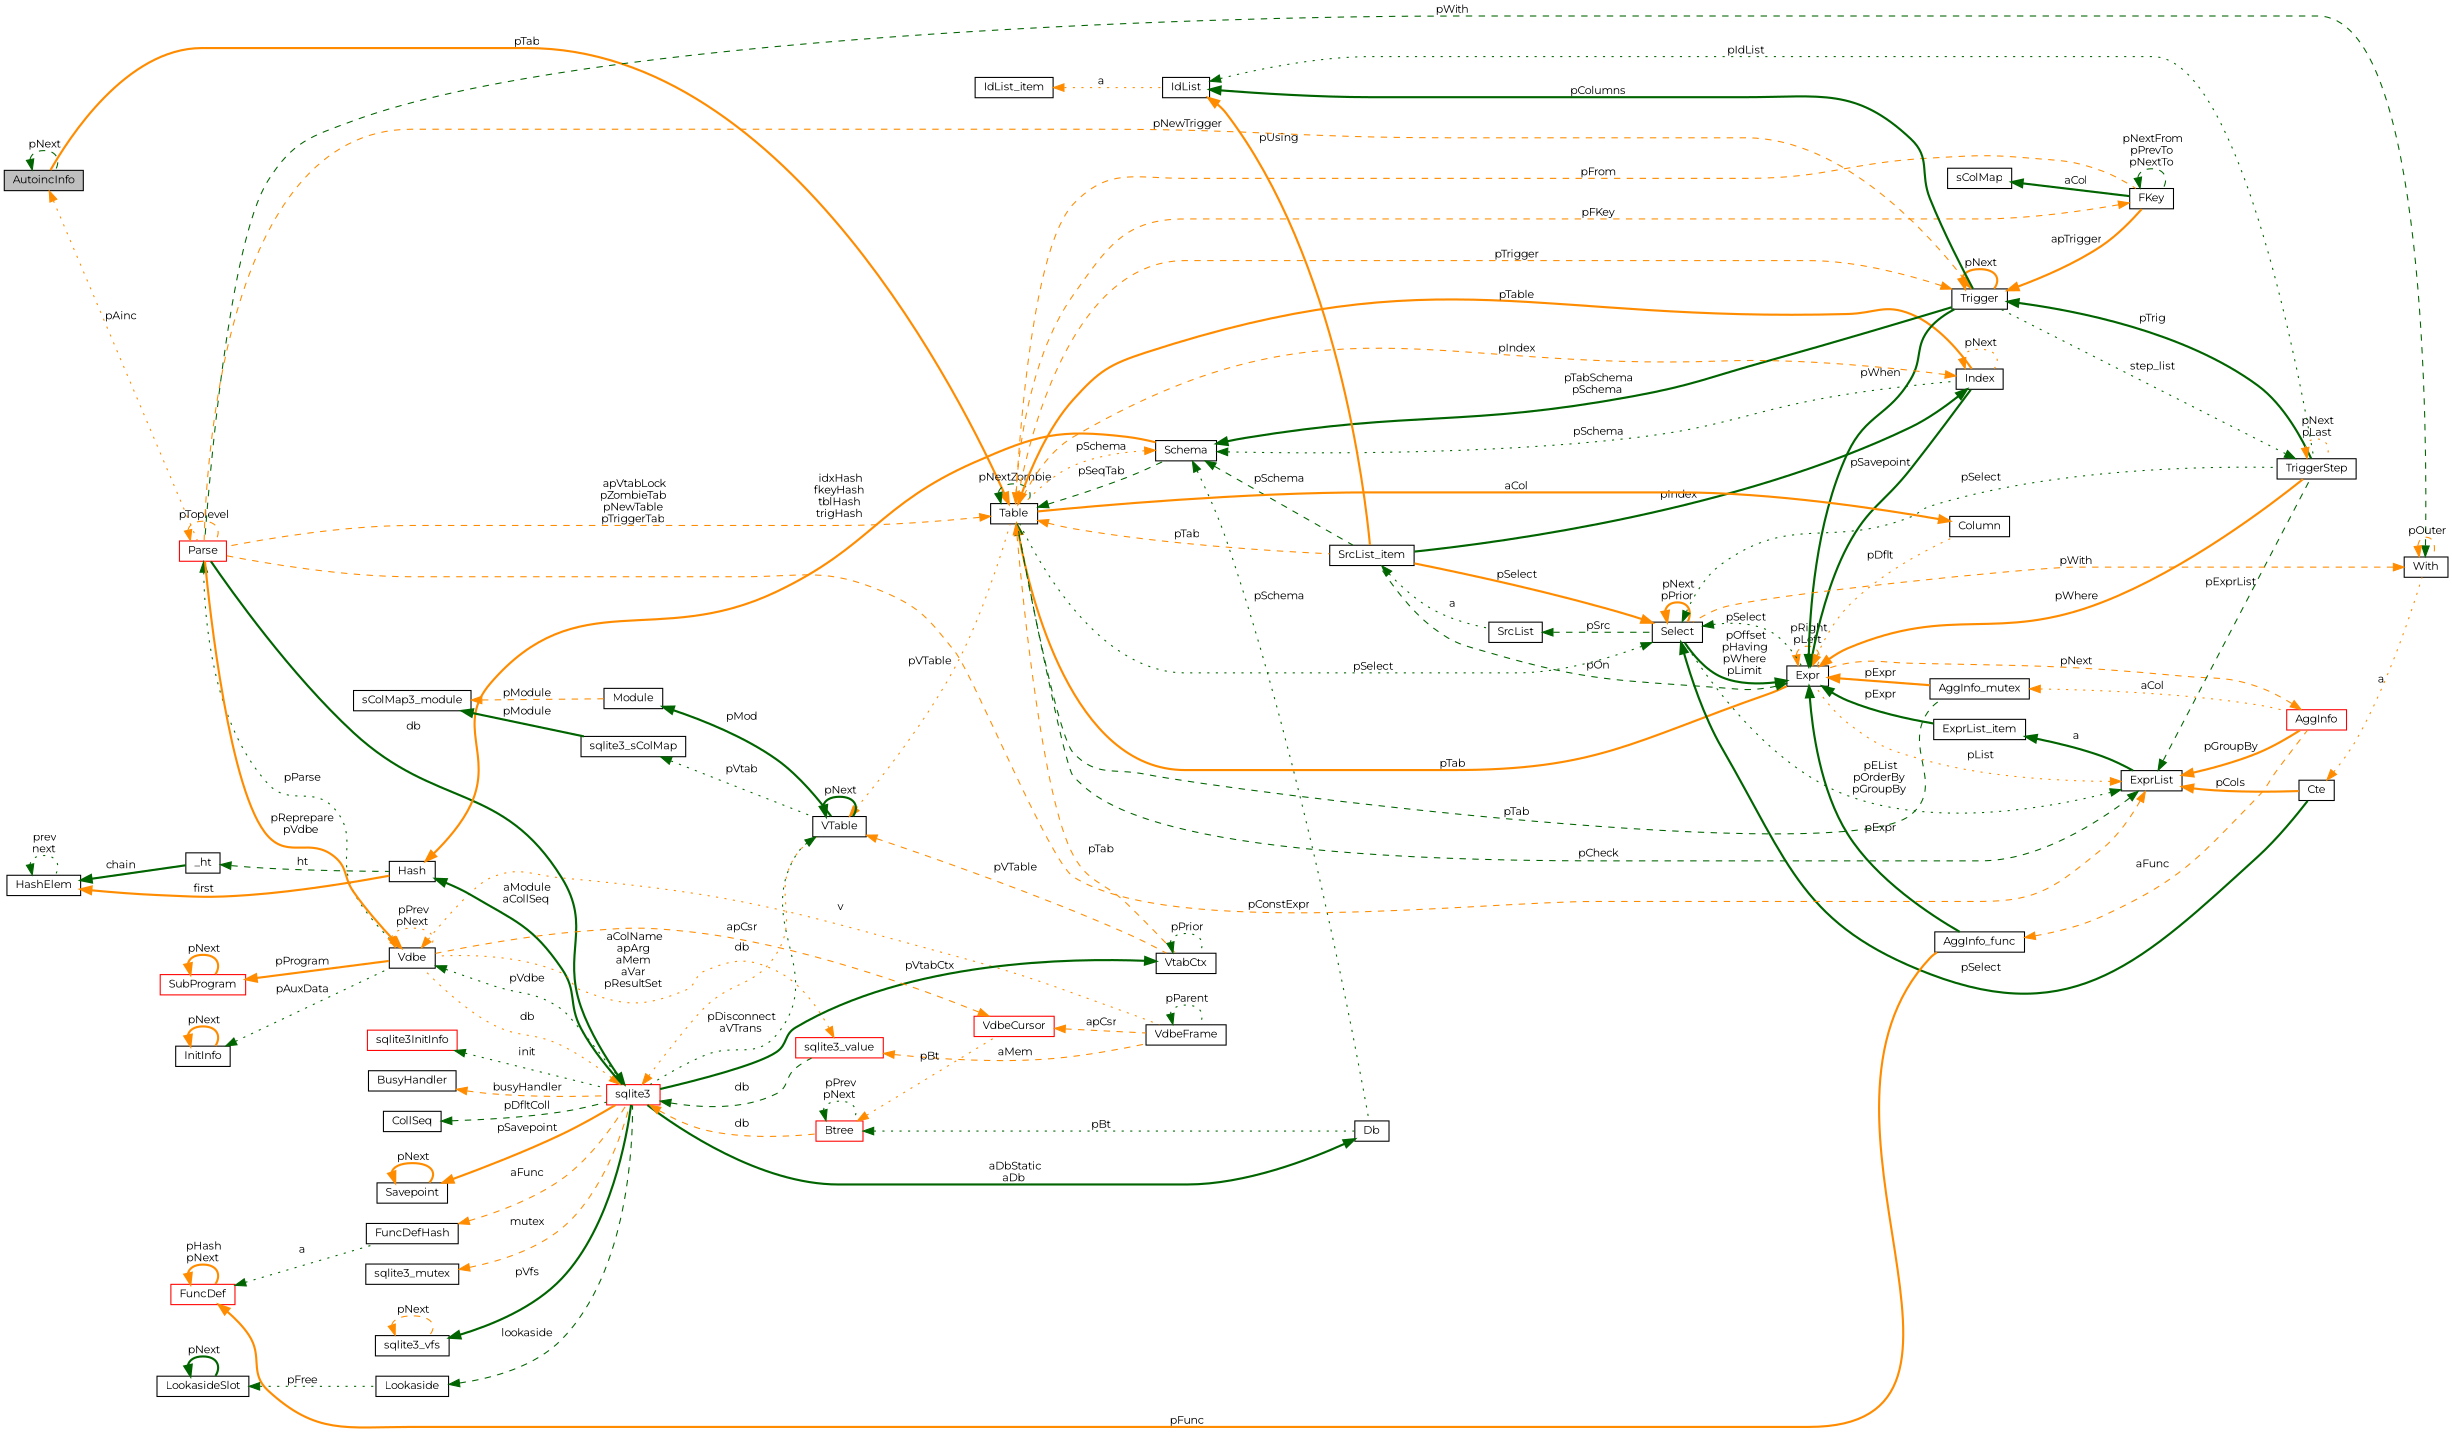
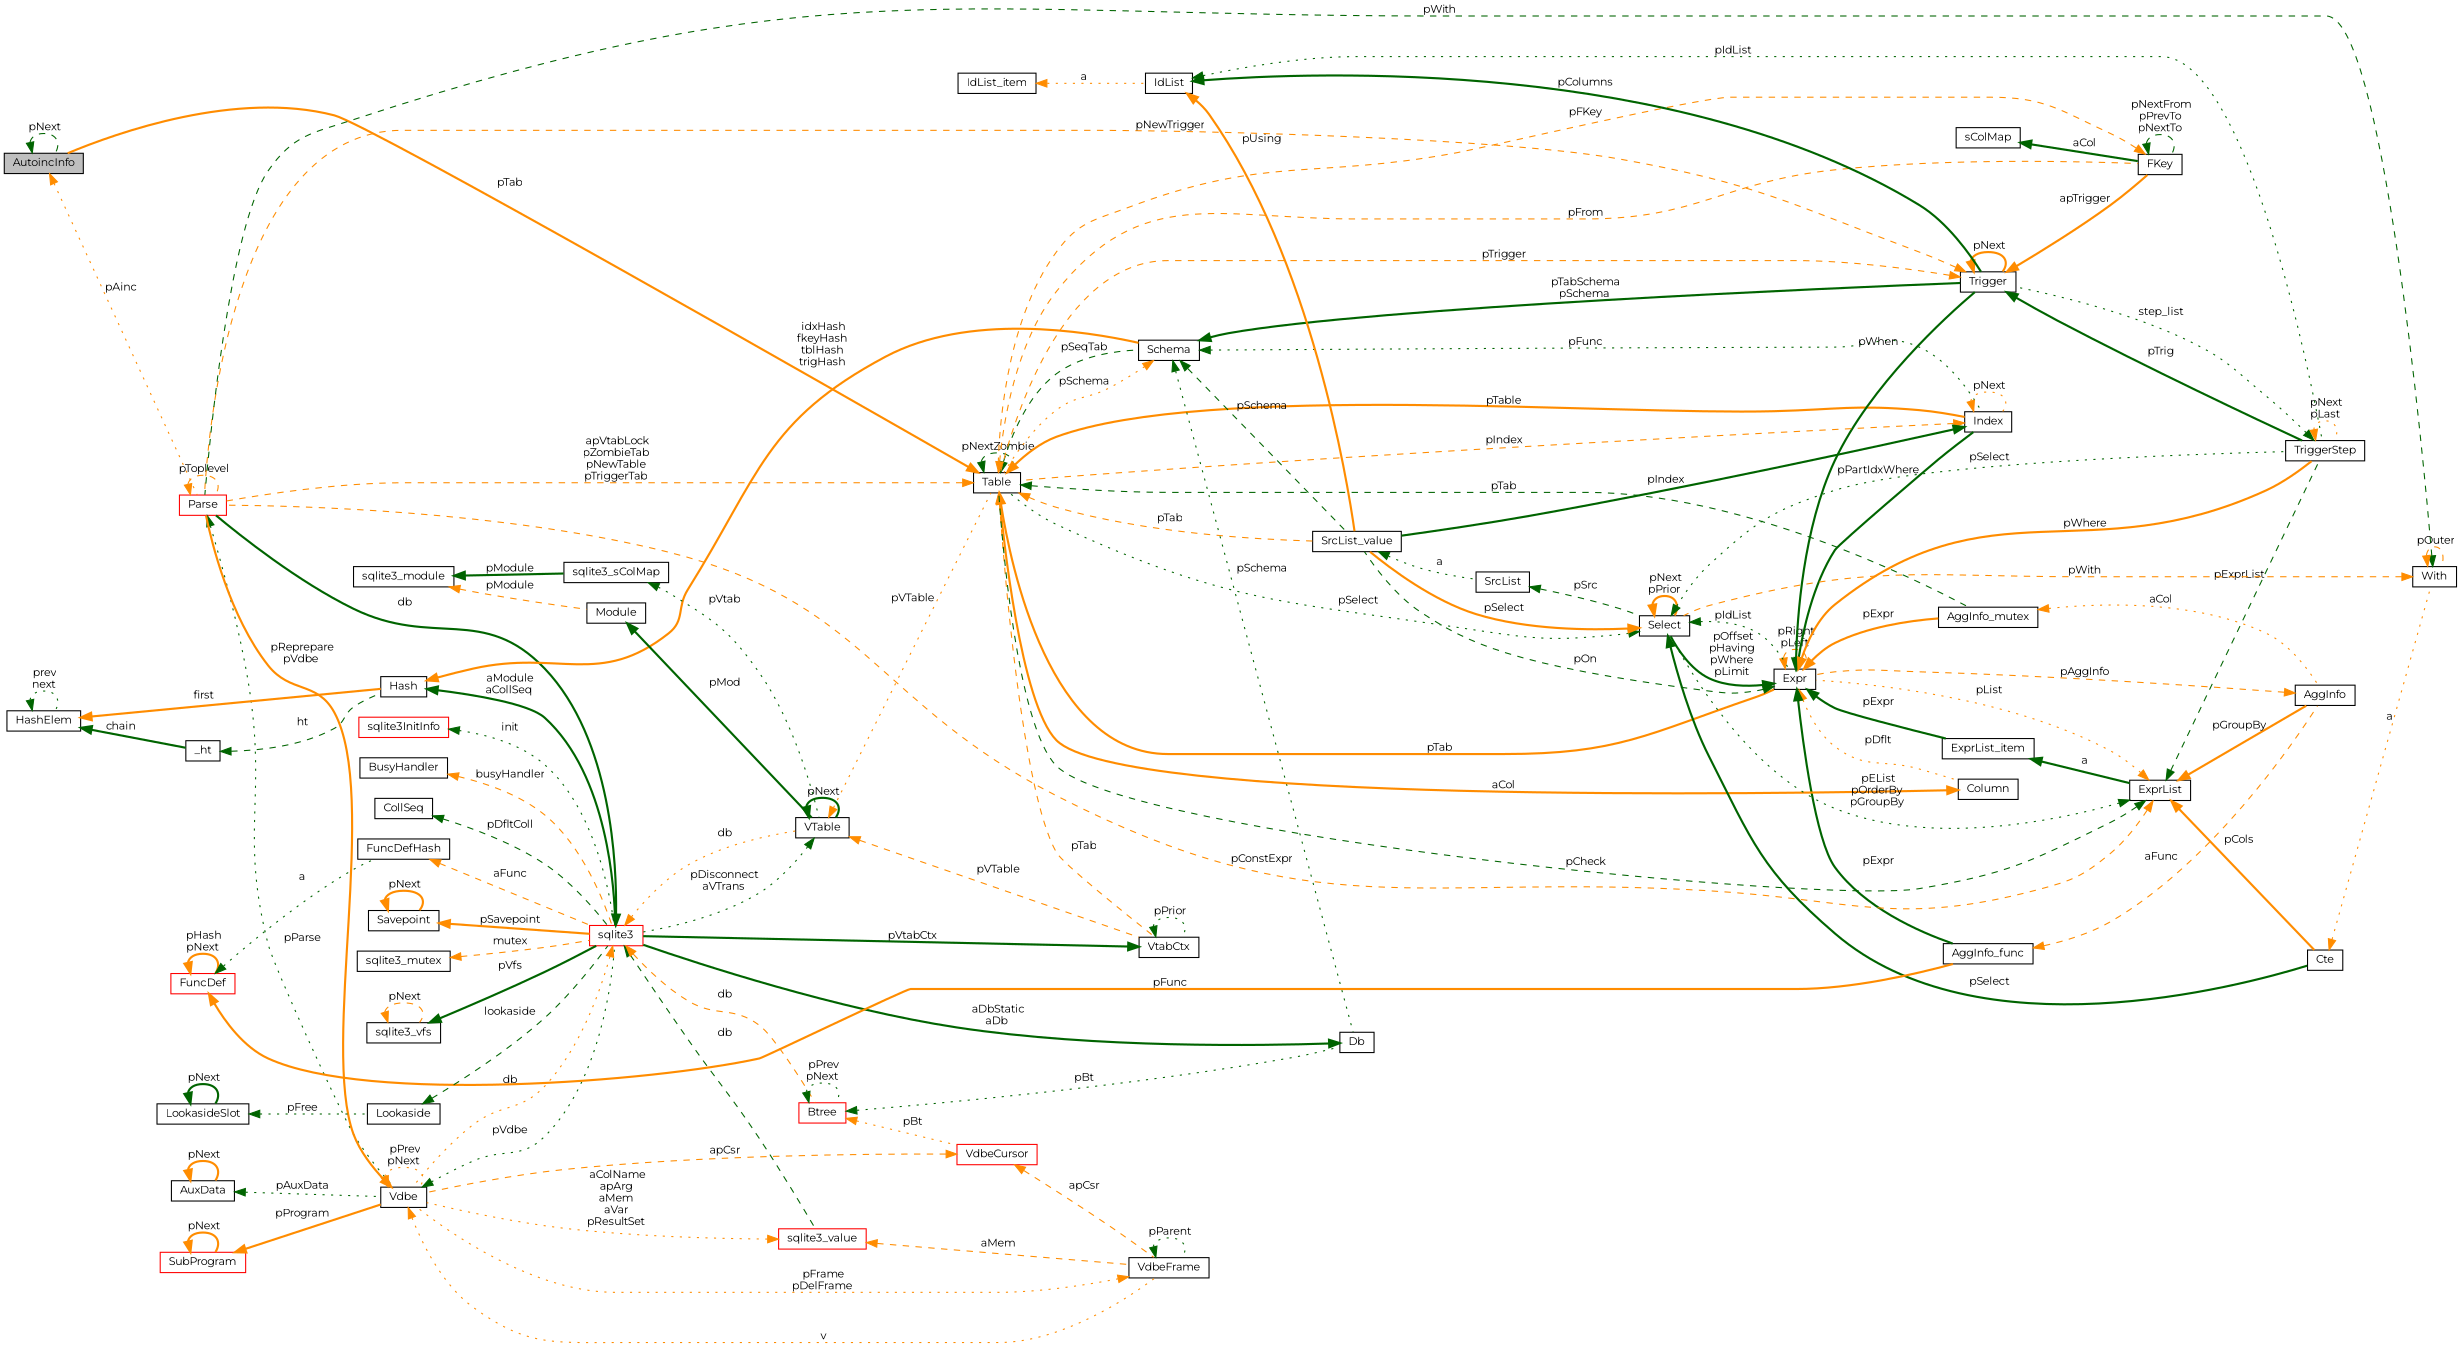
edge "Index" -> "Schema": label " pSchema" -> " pFunc"
edge "Index" -> "Expr": label " pSavepoint" -> " pPartIdxWhere"
node "SrcList_item": label "SrcList_item" -> "SrcList_value"
edge "Expr" -> "Select": label " pSelect" -> " pIdList"
edge "Expr" -> "AggInfo": label " pNext" -> " pAggInfo"
node "sColMap3_module": label "sColMap3_module" -> "sqlite3_module"
node "AggInfo": color red -> black
node "InitInfo": label "InitInfo" -> "AuxData"
edge "Vdbe" -> "VdbeFrame": added, label "pFrame pDelFrame"
